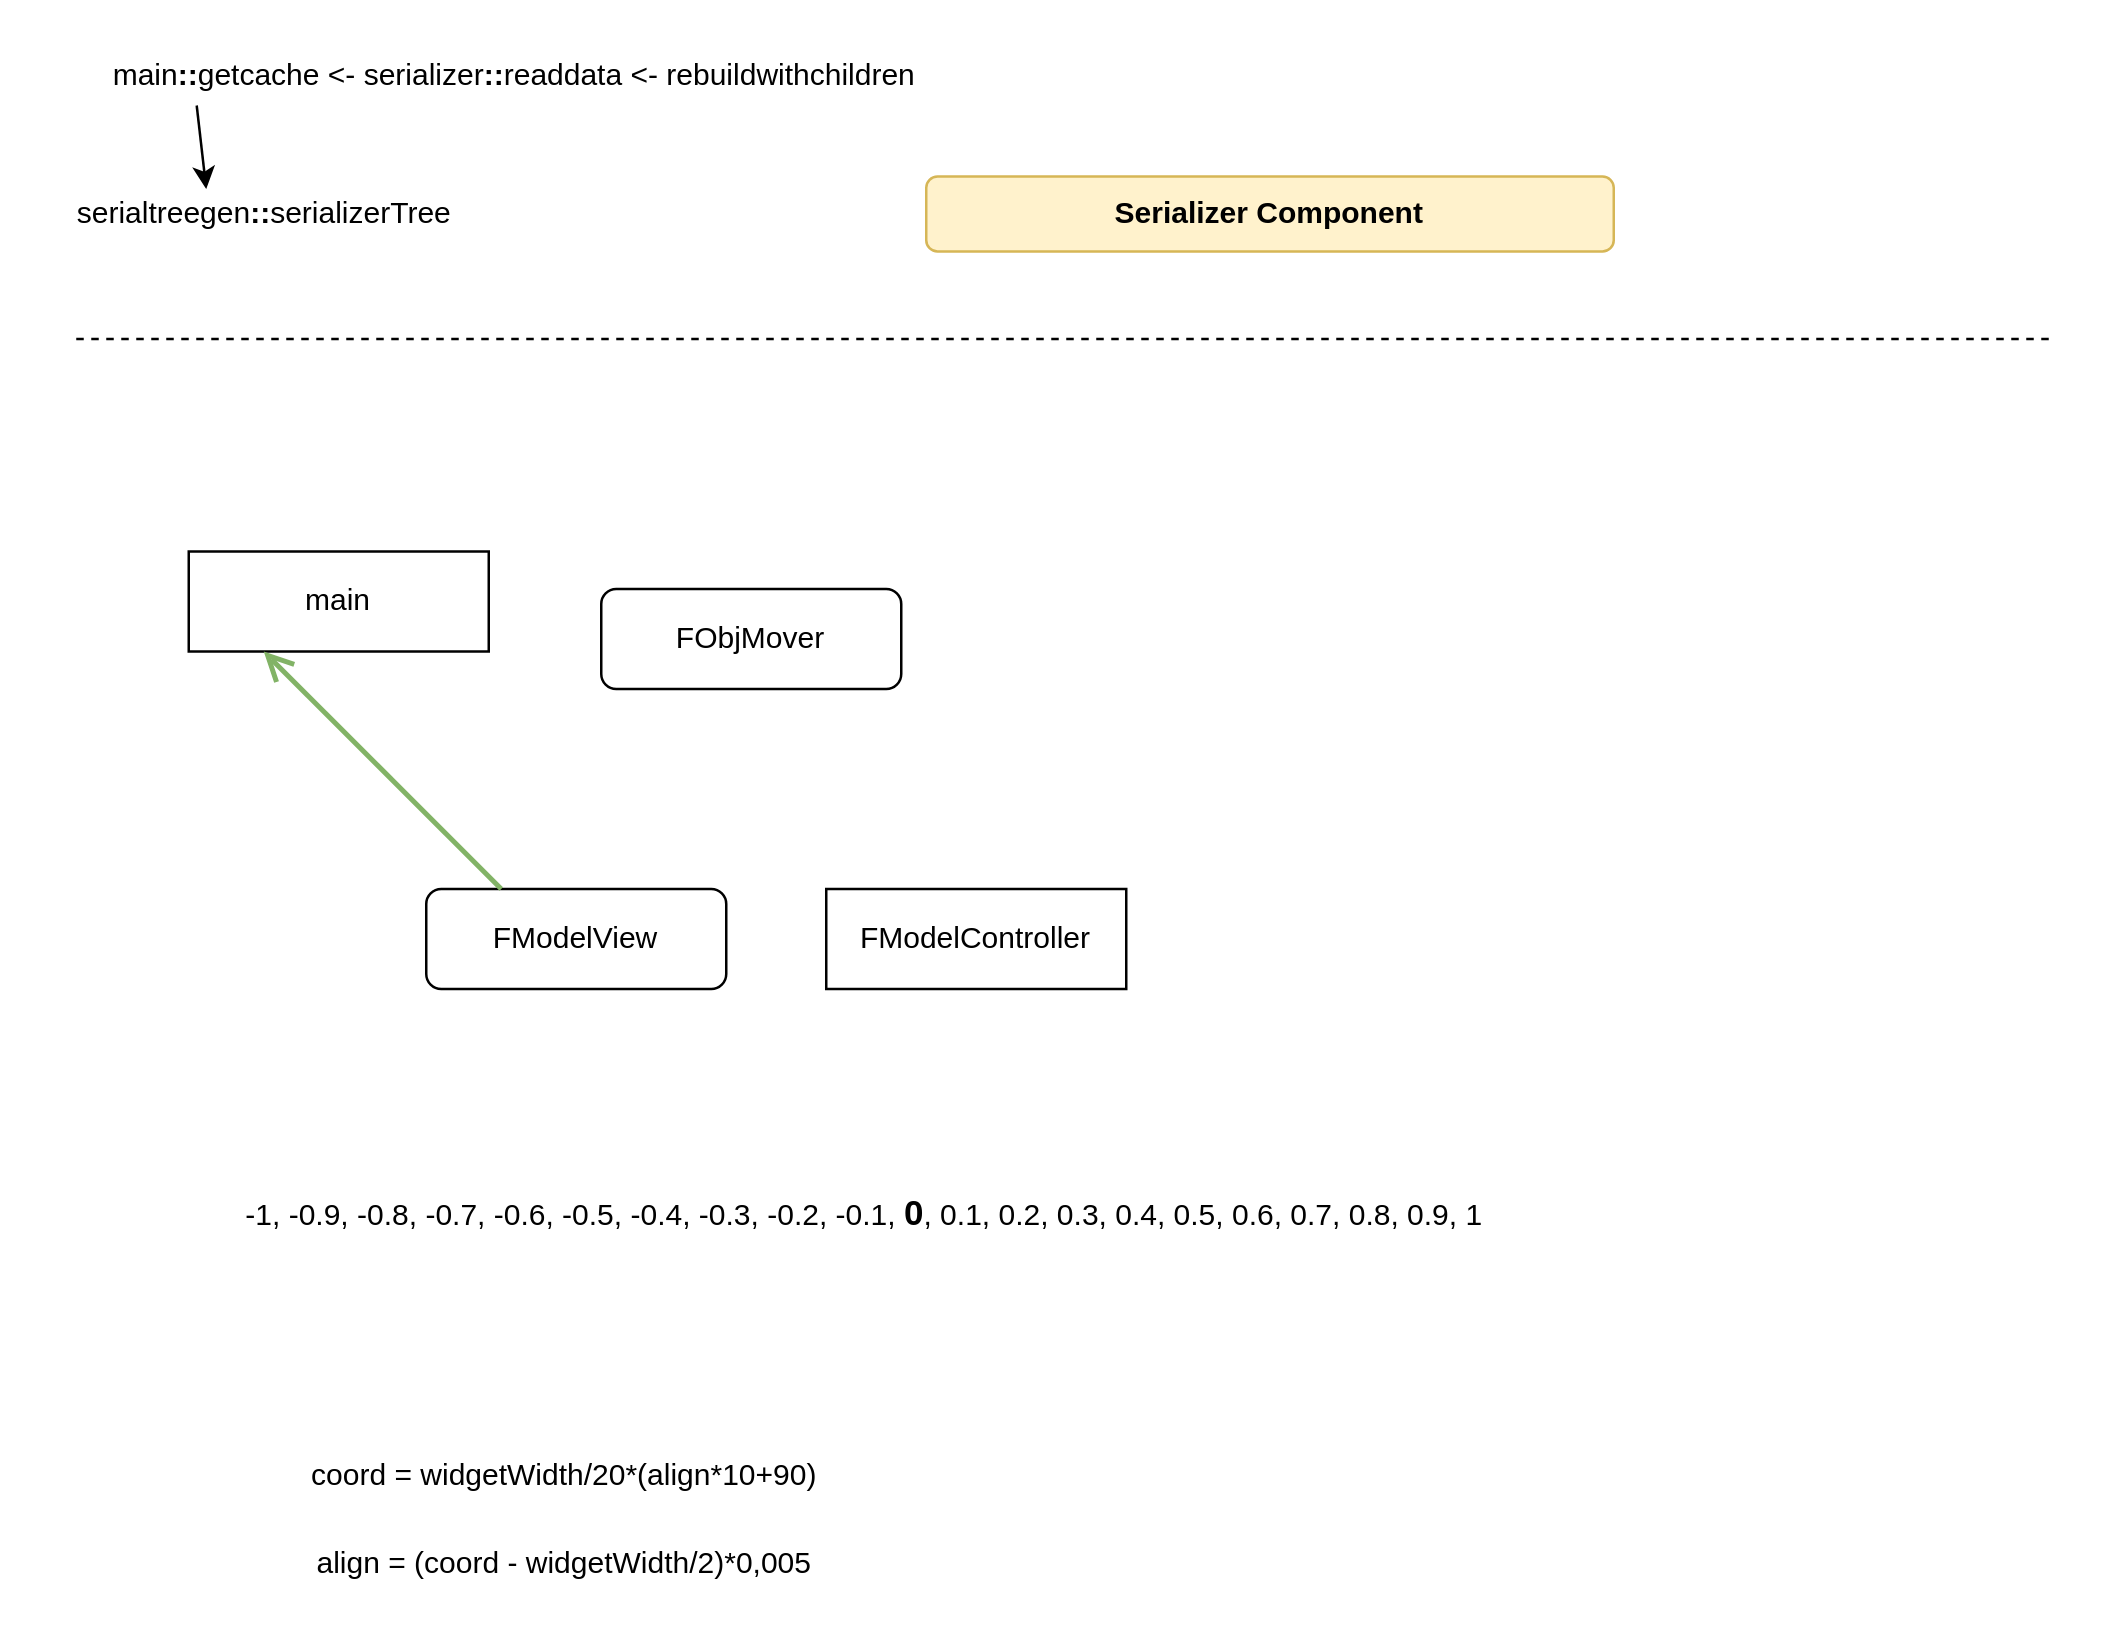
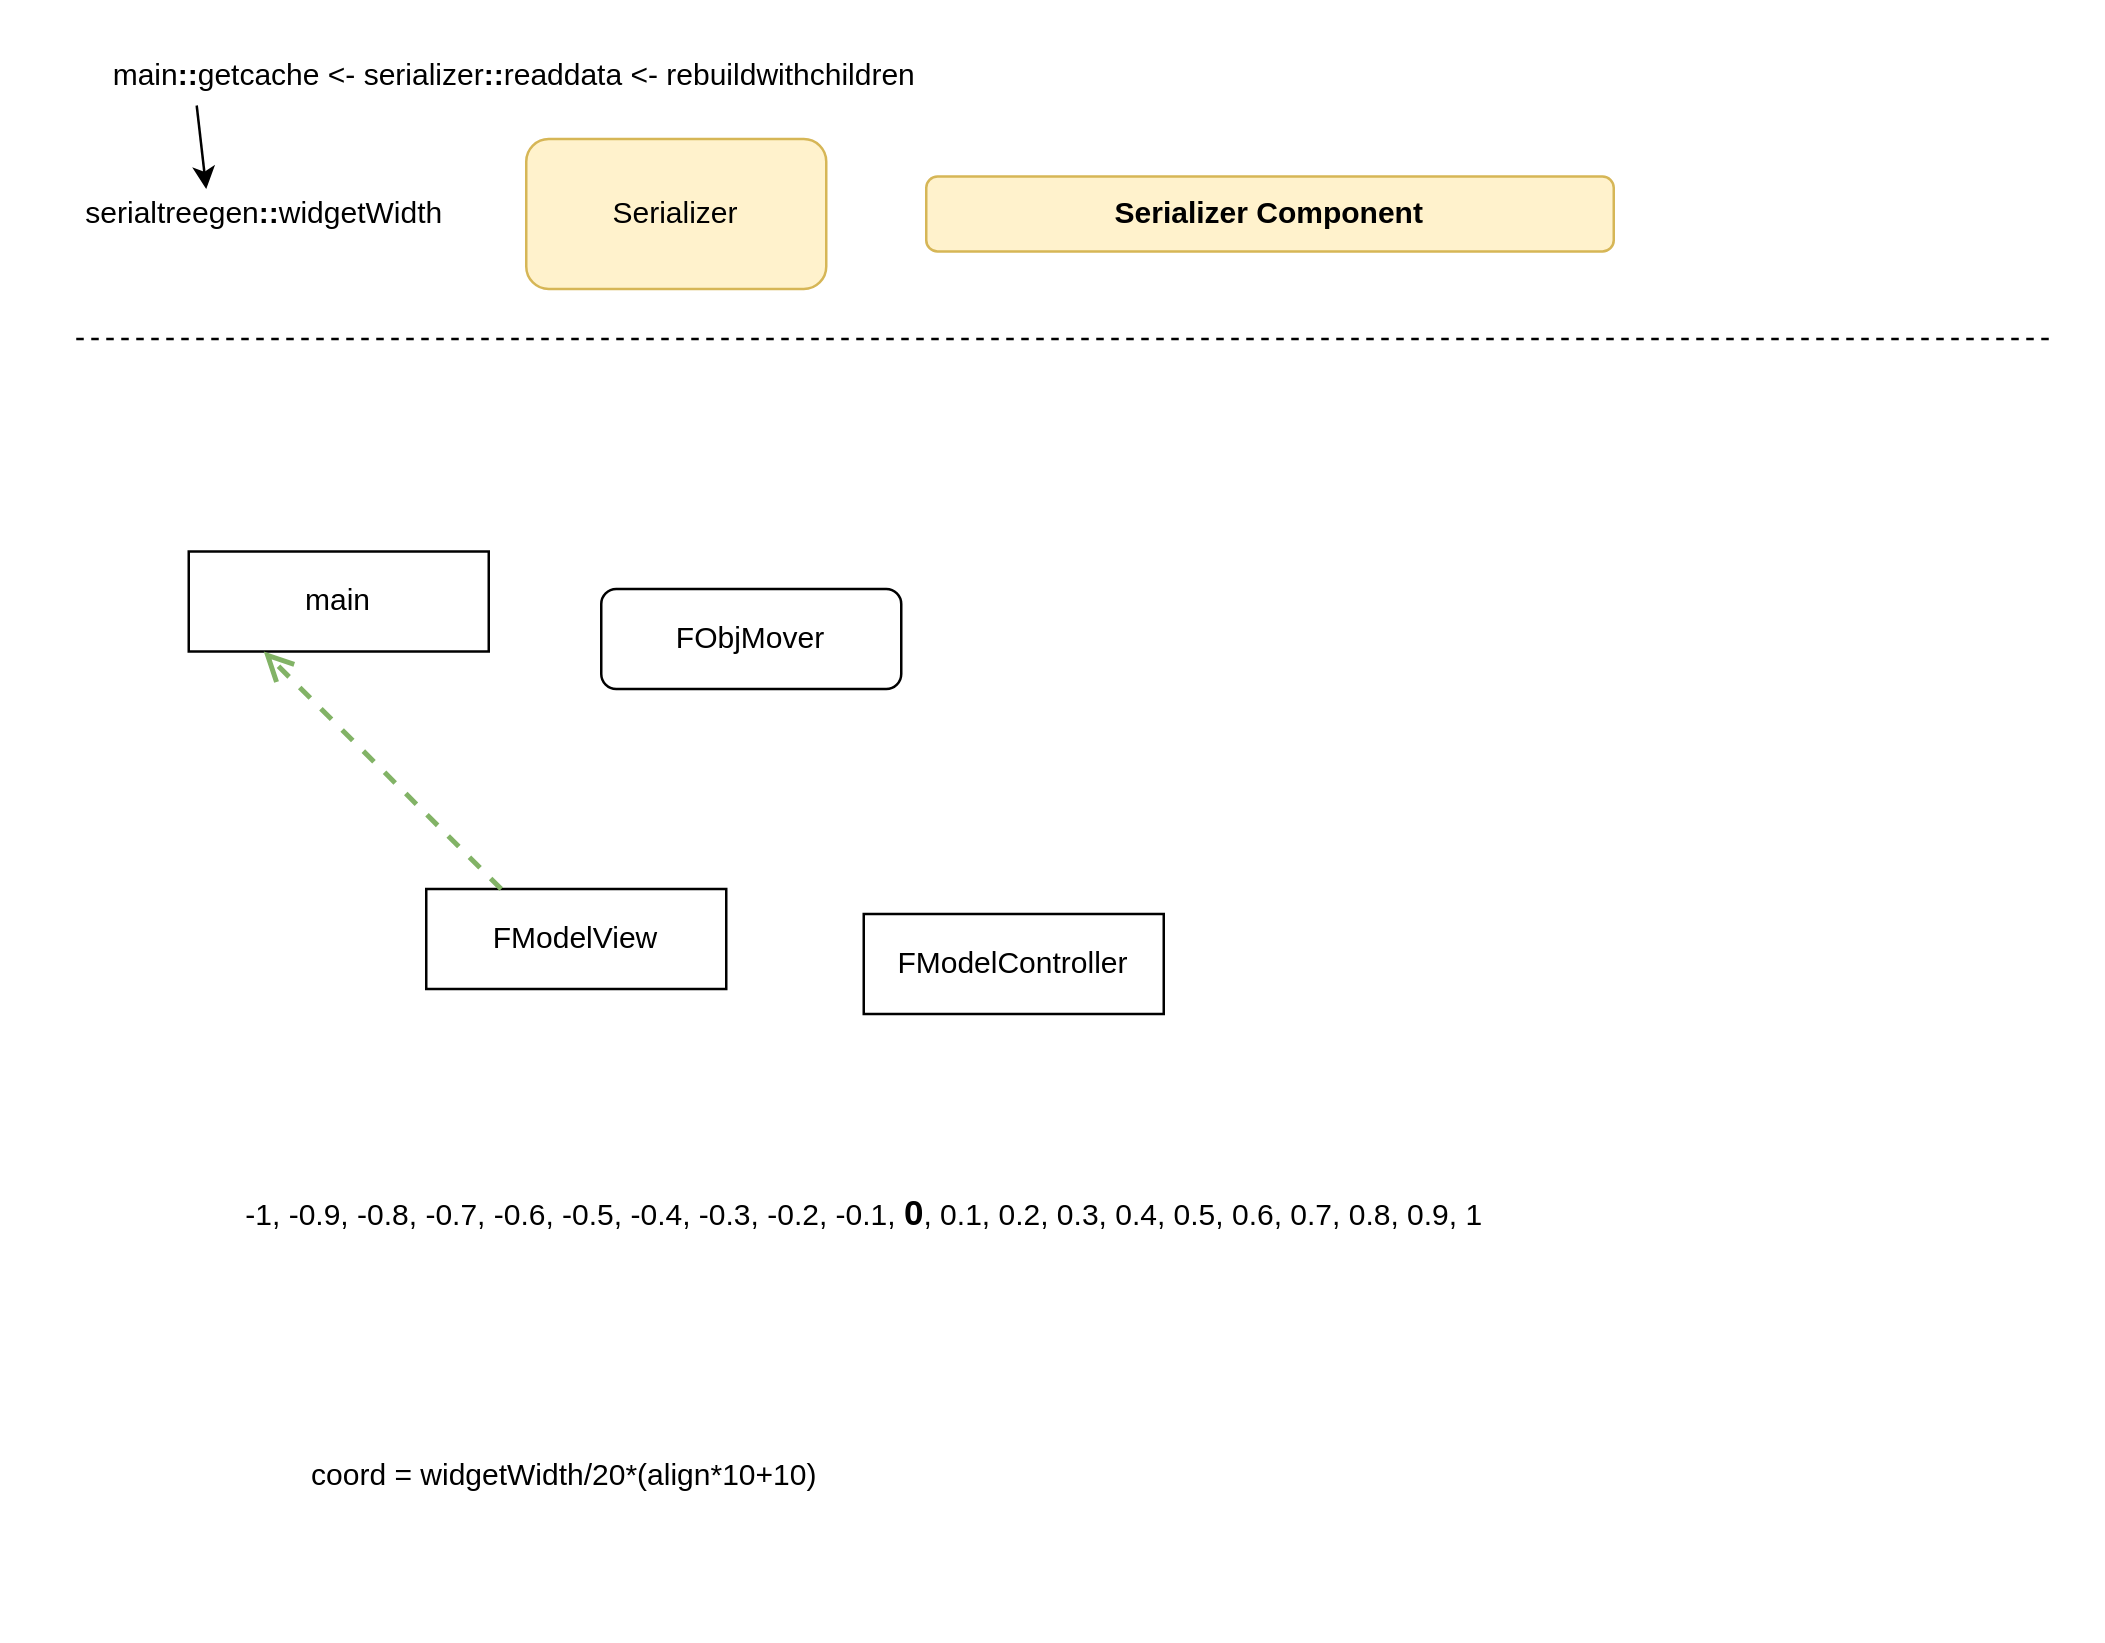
node "serialtreegen::serializerTree": label "serialtreegen::serializerTree" -> "serialtreegen::widgetWidth"
node "Serializer": added
edge "FModelView" -> "main": style solid -> dashed
node "FModelView": shape rounded rectangle -> rectangle
node "FModelController": moved (976, 939) -> (1014, 964)
node "coord = widgetWidth/20*(align*10+90)": label "coord = widgetWidth/20*(align*10+90)" -> "coord = widgetWidth/20*(align*10+10)"
node "align = (coord - widgetWidth/2)*0,005": removed
